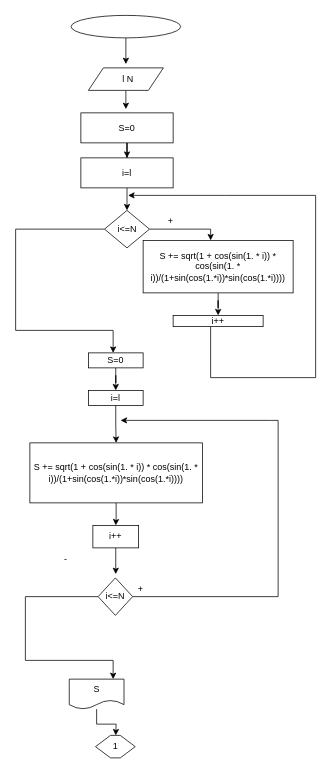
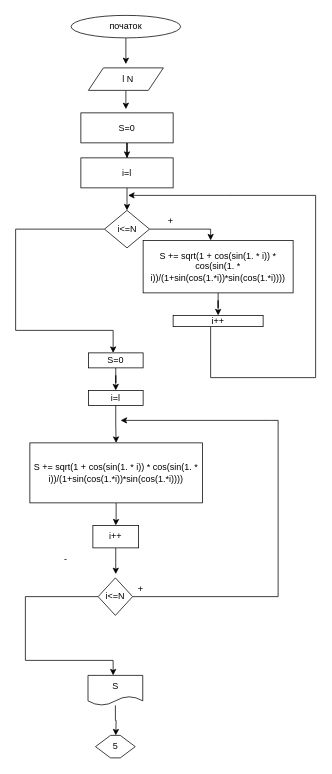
node "початок": added
node "S": moved (96, 694) -> (115, 690)
node "1": label "1" -> "5"
